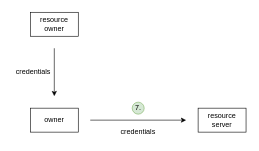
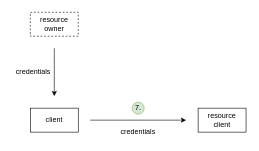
node "resource owner": style solid -> dashed
node "owner": label "owner" -> "client"
node "resource server": label "resource server" -> "resource client"
